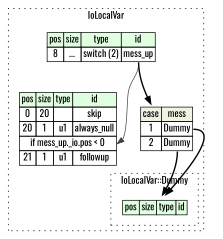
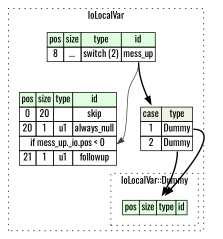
node "case": text "mess" -> "type"
